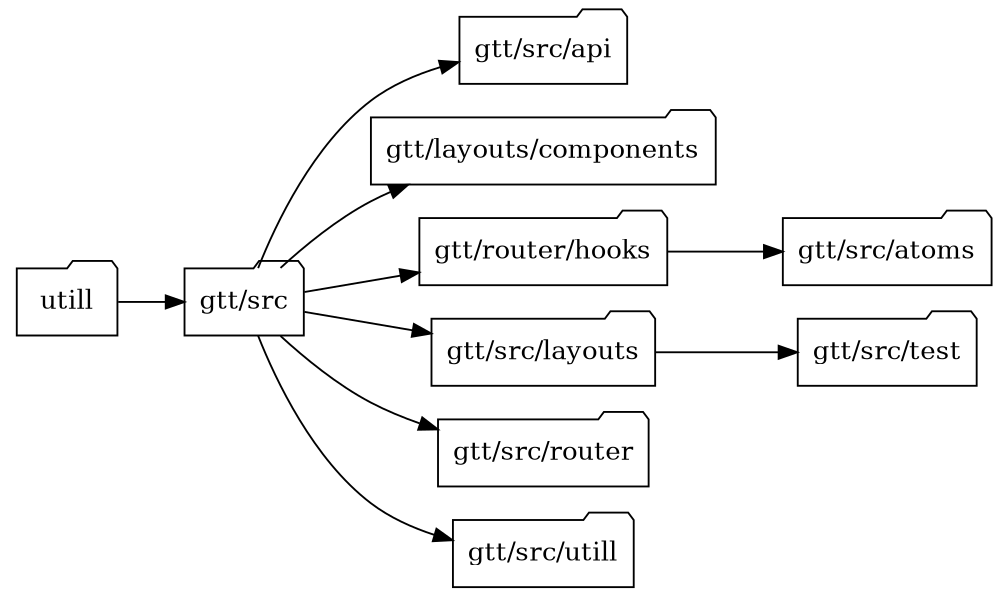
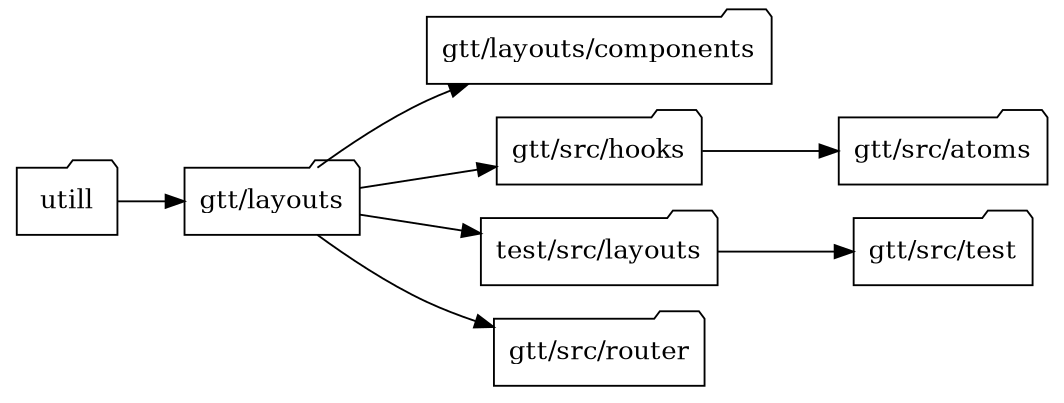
node "gtt/src/api": removed
node "gtt/router/hooks": label "gtt/router/hooks" -> "gtt/src/hooks"
node "gtt/src": label "gtt/src" -> "gtt/layouts"
node "gtt/src/layouts": label "gtt/src/layouts" -> "test/src/layouts"
node "gtt/src/utill": removed
